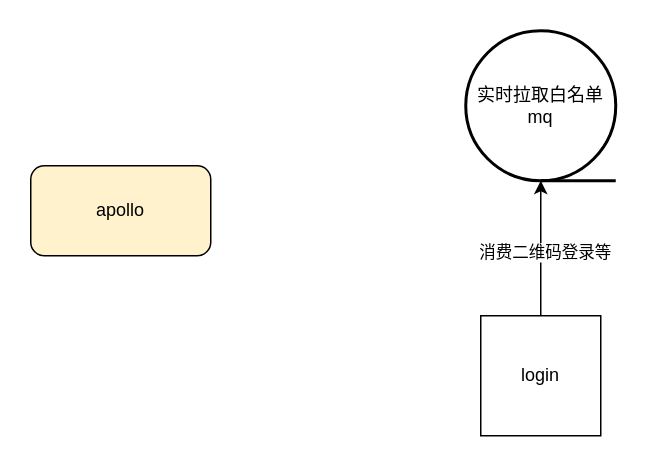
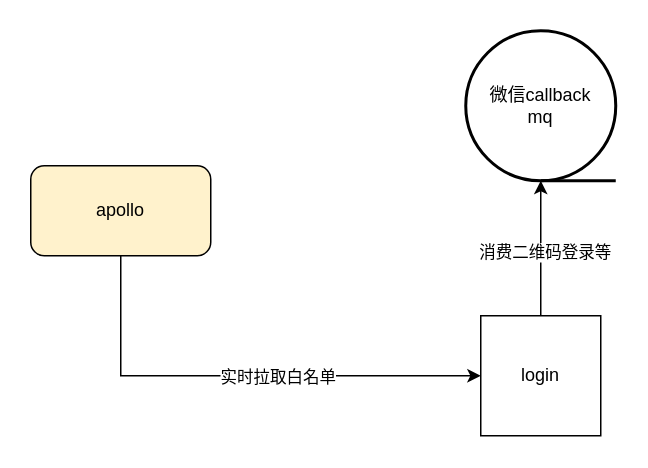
node "实时拉取白名单 mq": label "实时拉取白名单 mq" -> "微信callback mq"
edge "apollo" -> "login": added, label "实时拉取白名单"
